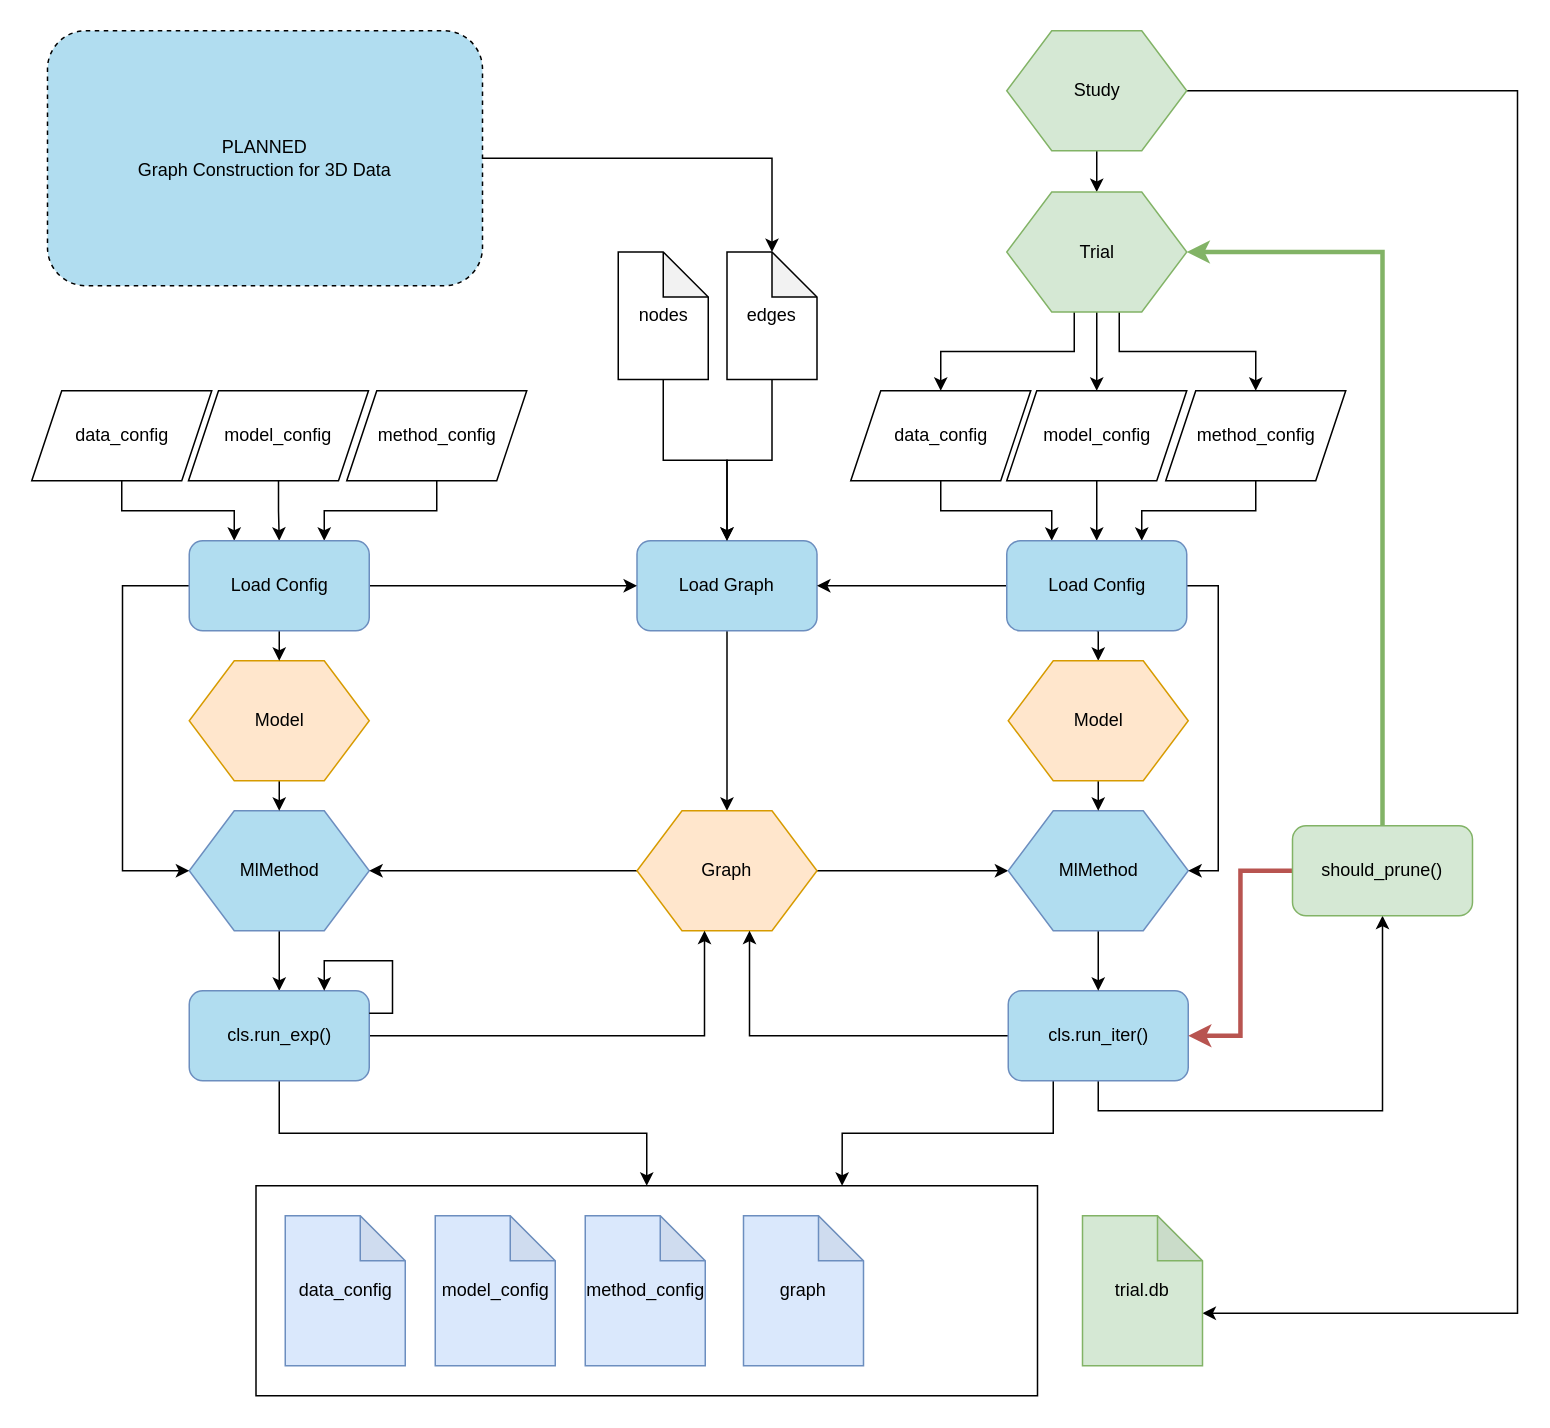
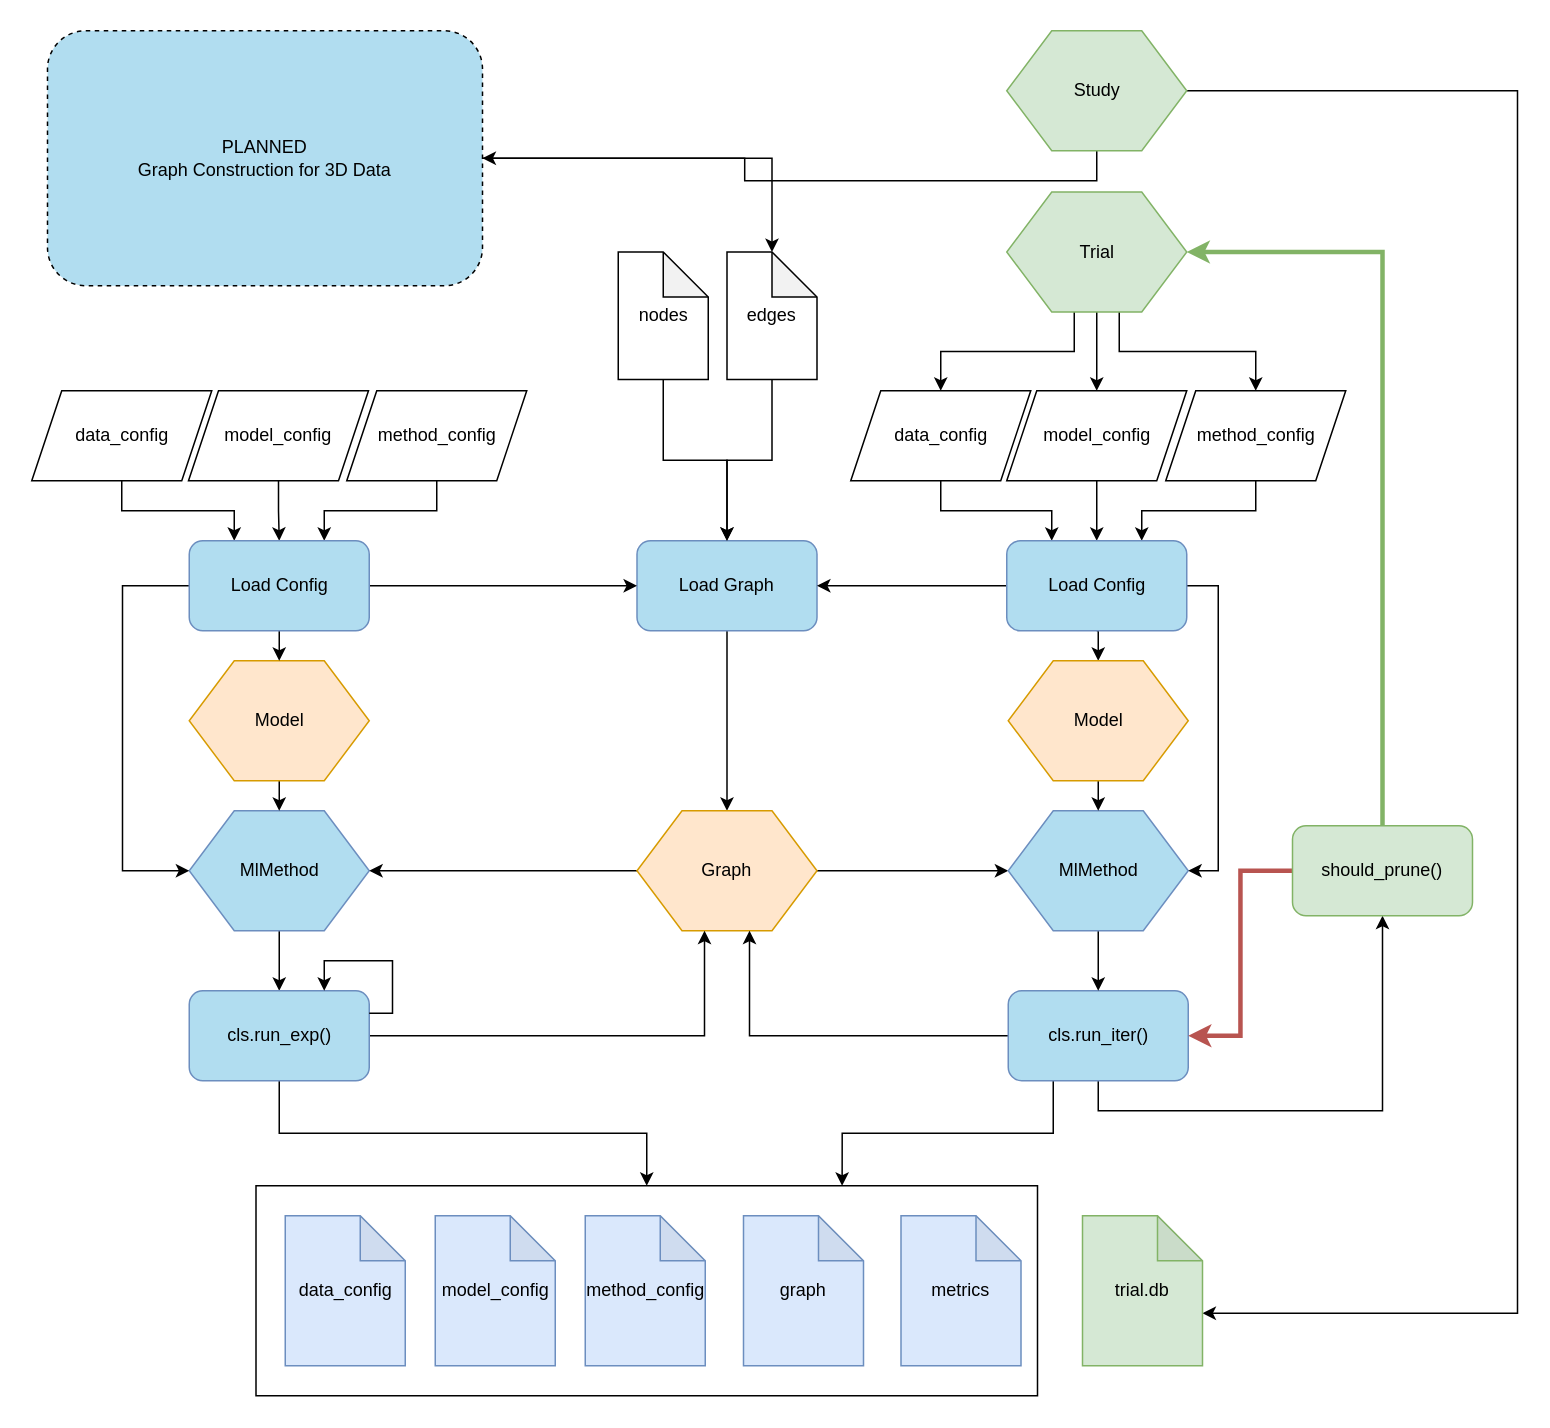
edge "Study" -> "Trial": now "Study" -> "PLANNED Graph Construction for 3D Data"
node "metrics": added
